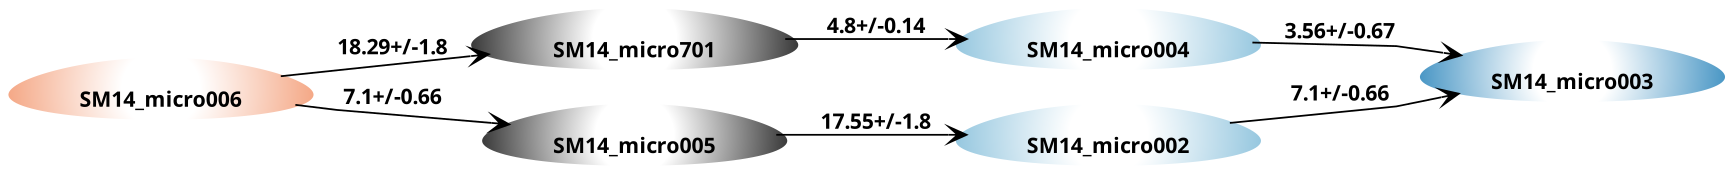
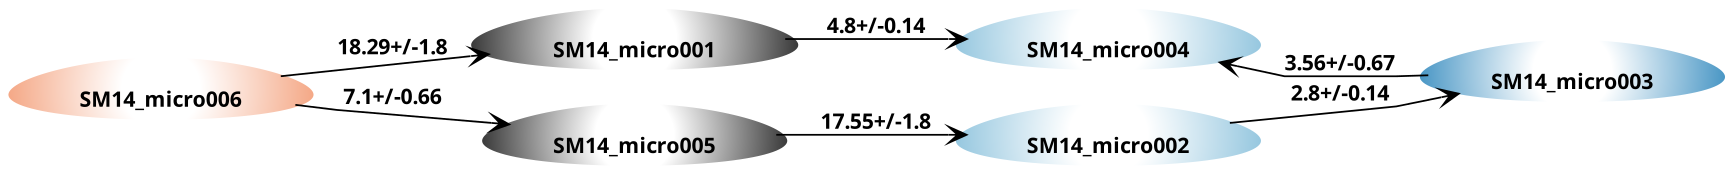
node "SM14_micro701": label "SM14_micro701" -> "SM14_micro001"
edge "SM14_micro004" -> "SM14_micro003": reversed
edge "SM14_micro002" -> "SM14_micro003": label "7.1+/-0.66" -> "2.8+/-0.14"
